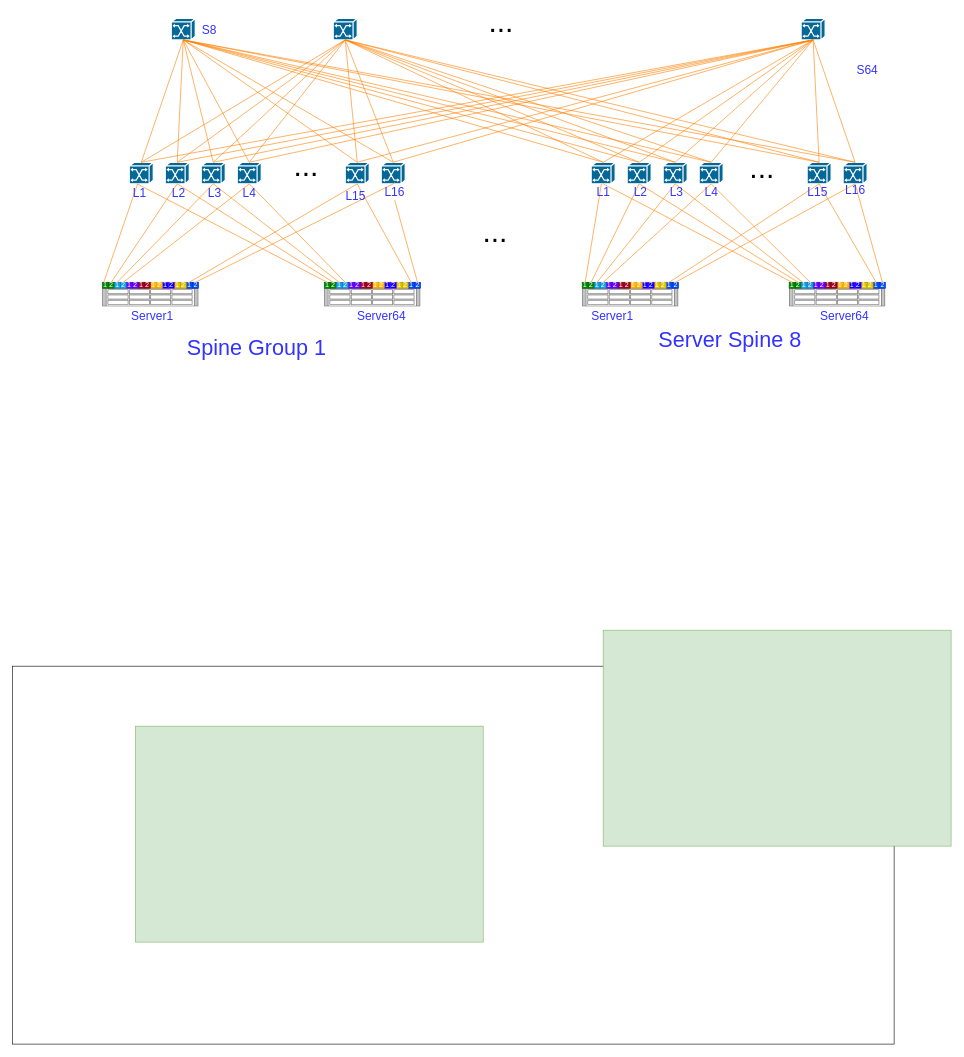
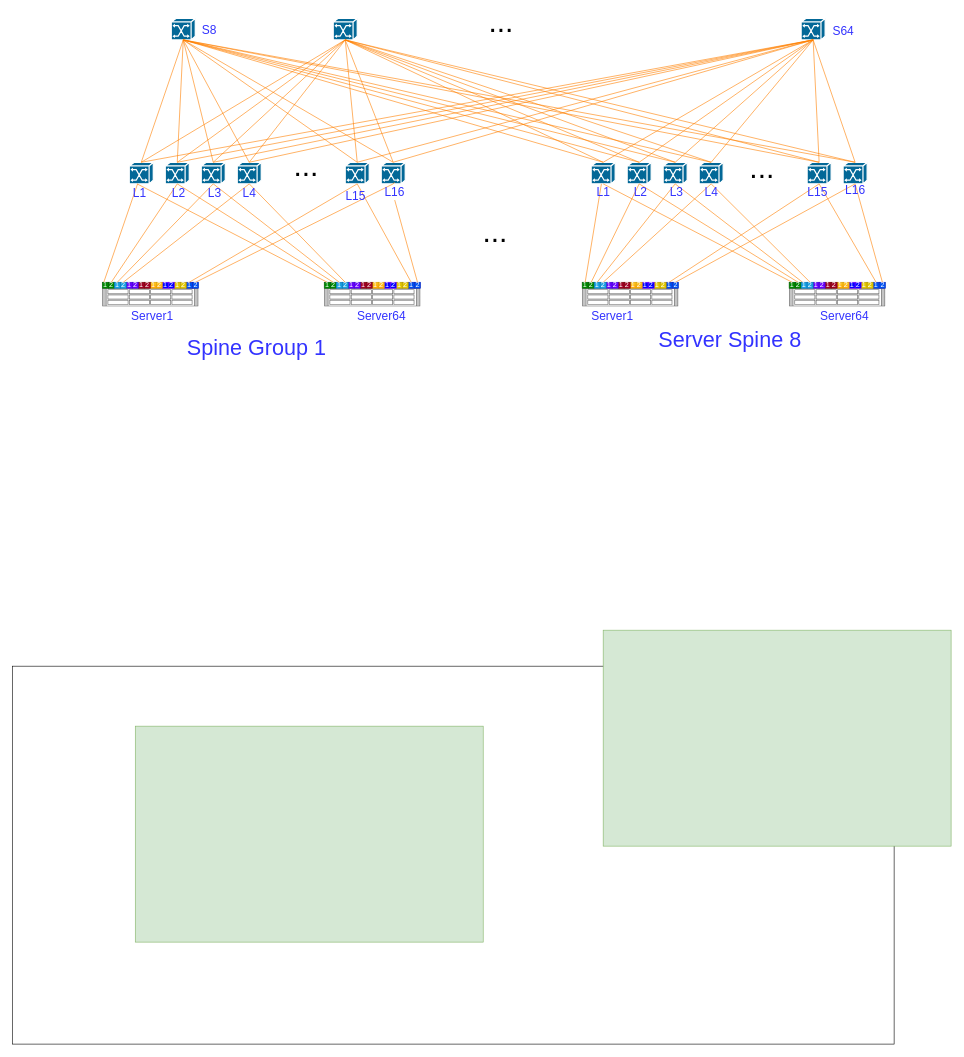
node "S64": moved (867, 70) -> (843, 31)
